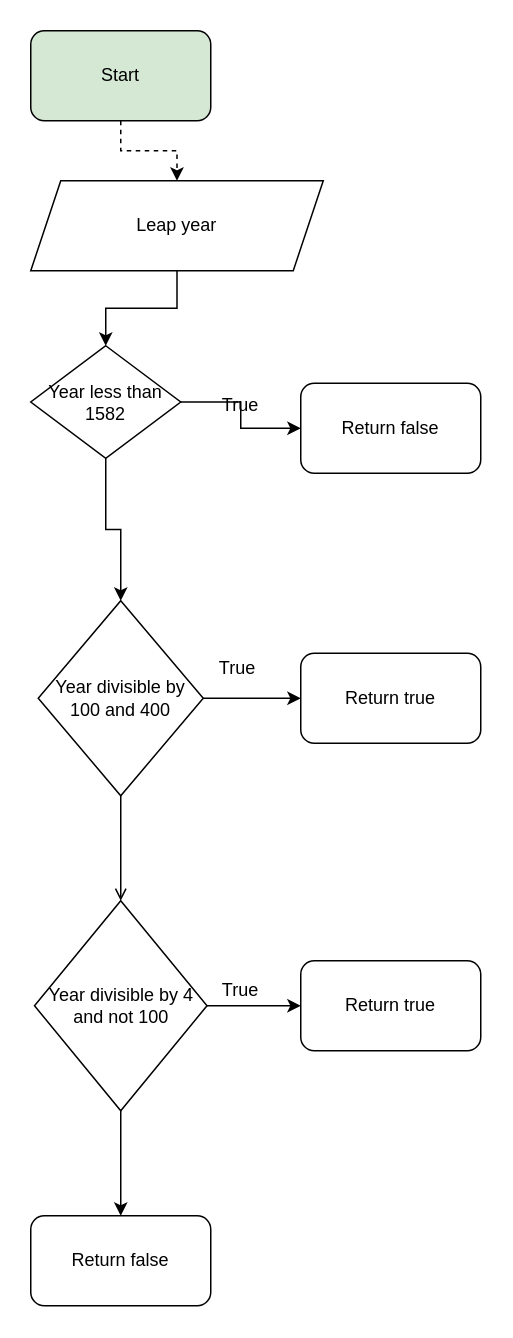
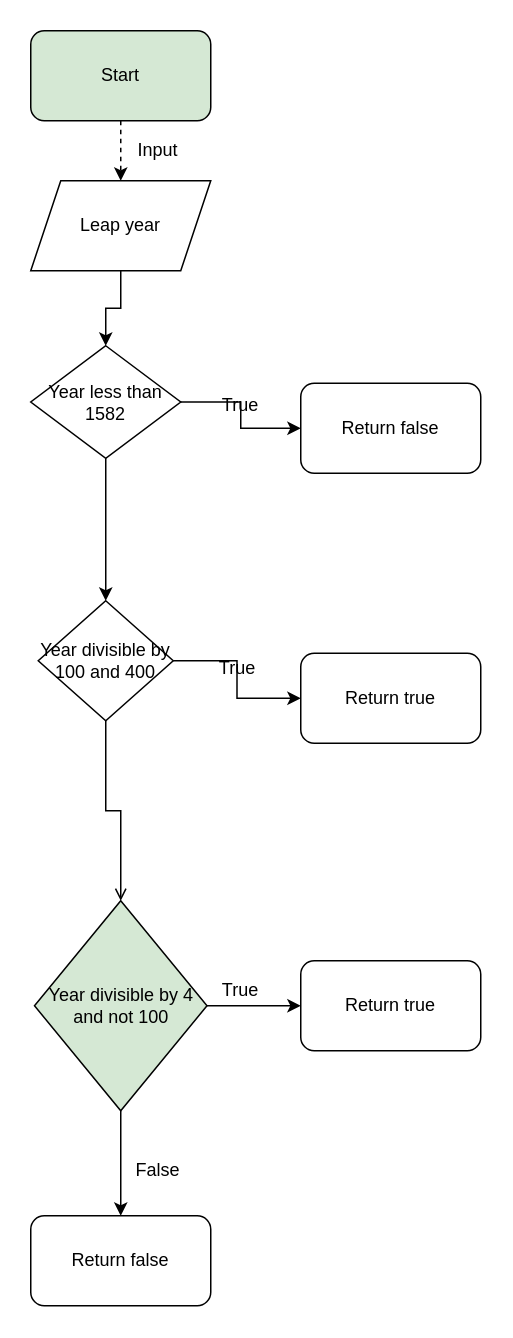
node "Input": added
node "Leap year": size 293x90 -> 180x90
node "Year divisible by 100 and 400": size 165x195 -> 135x120
node "Year divisible by 4 and not 100": fillcolor #ffffff -> #d5e8d4
node "False": added
